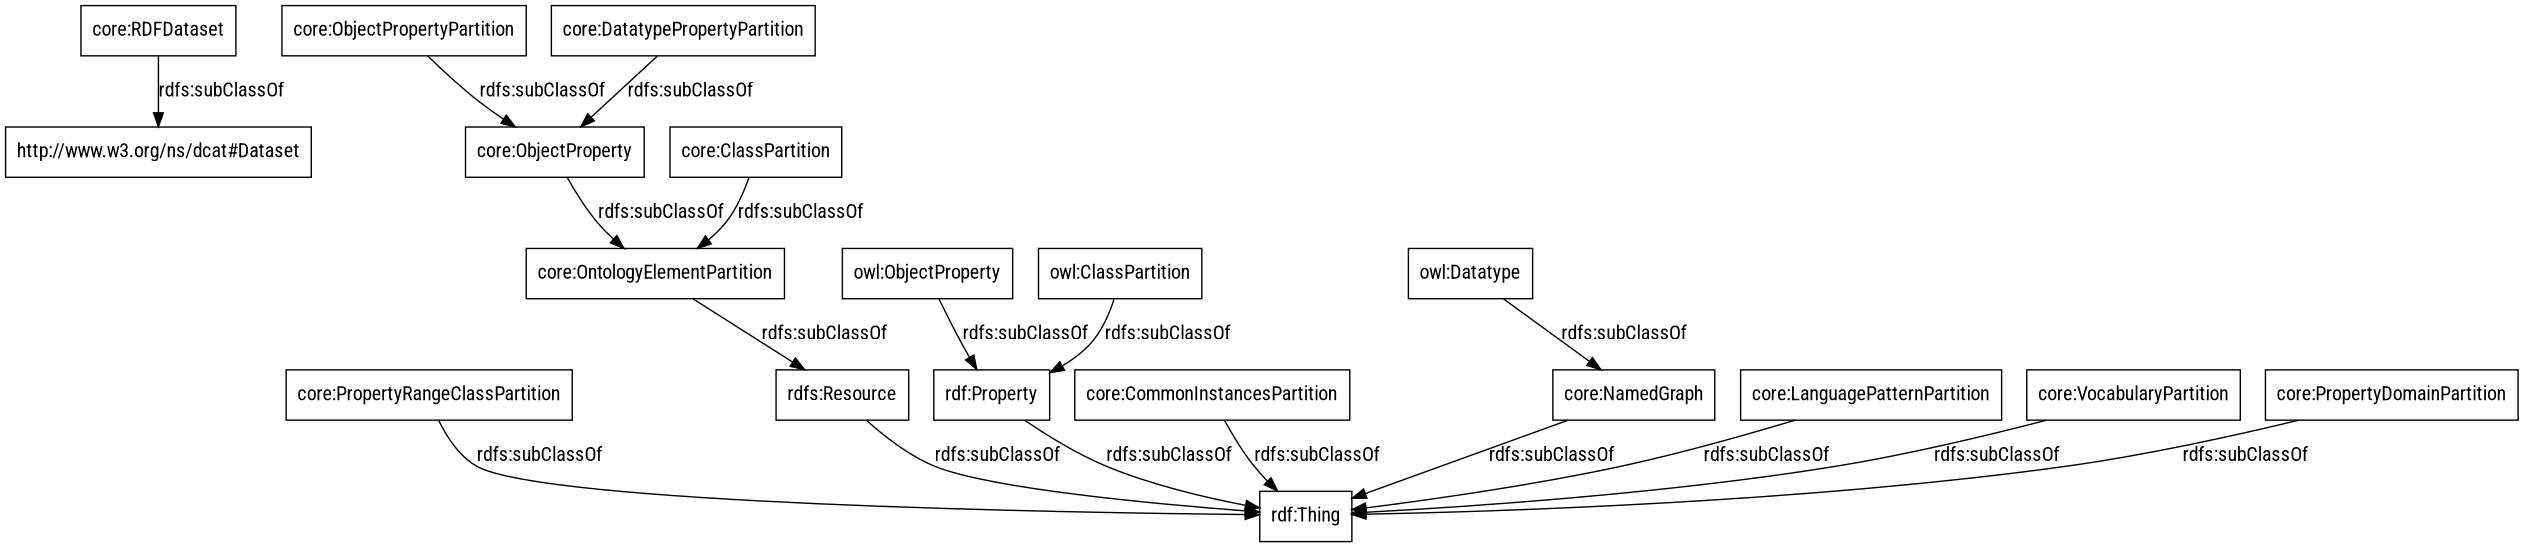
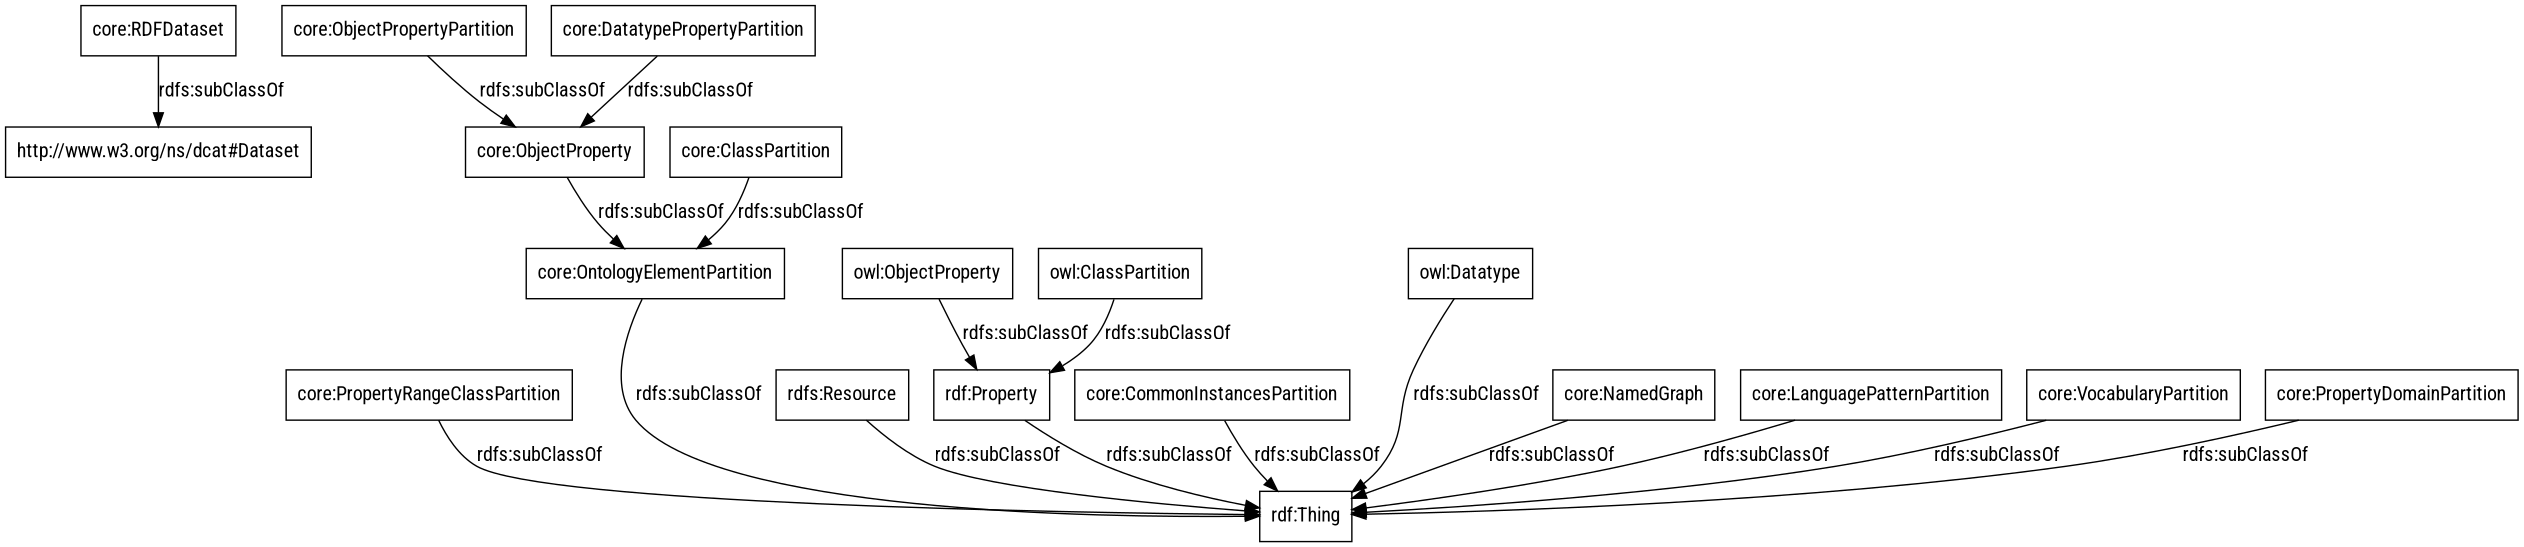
edge "owl:Datatype" -> "core:NamedGraph": now "owl:Datatype" -> "rdf:Thing"
edge "core:OntologyElementPartition" -> "rdfs:Resource": now "core:OntologyElementPartition" -> "rdf:Thing"
